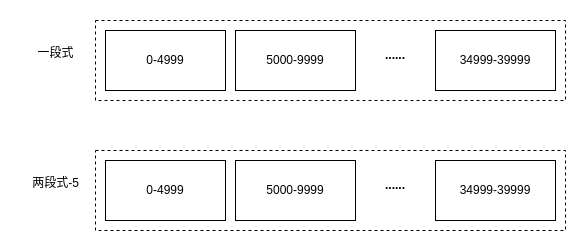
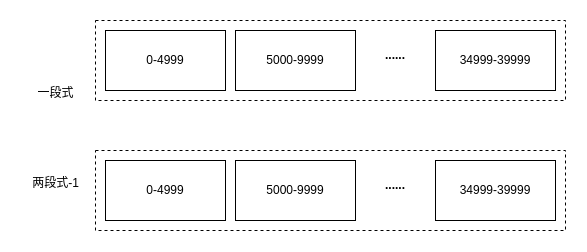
node "一段式": moved (56, 54) -> (56, 94)
node "两段式-5": label "两段式-5" -> "两段式-1"
